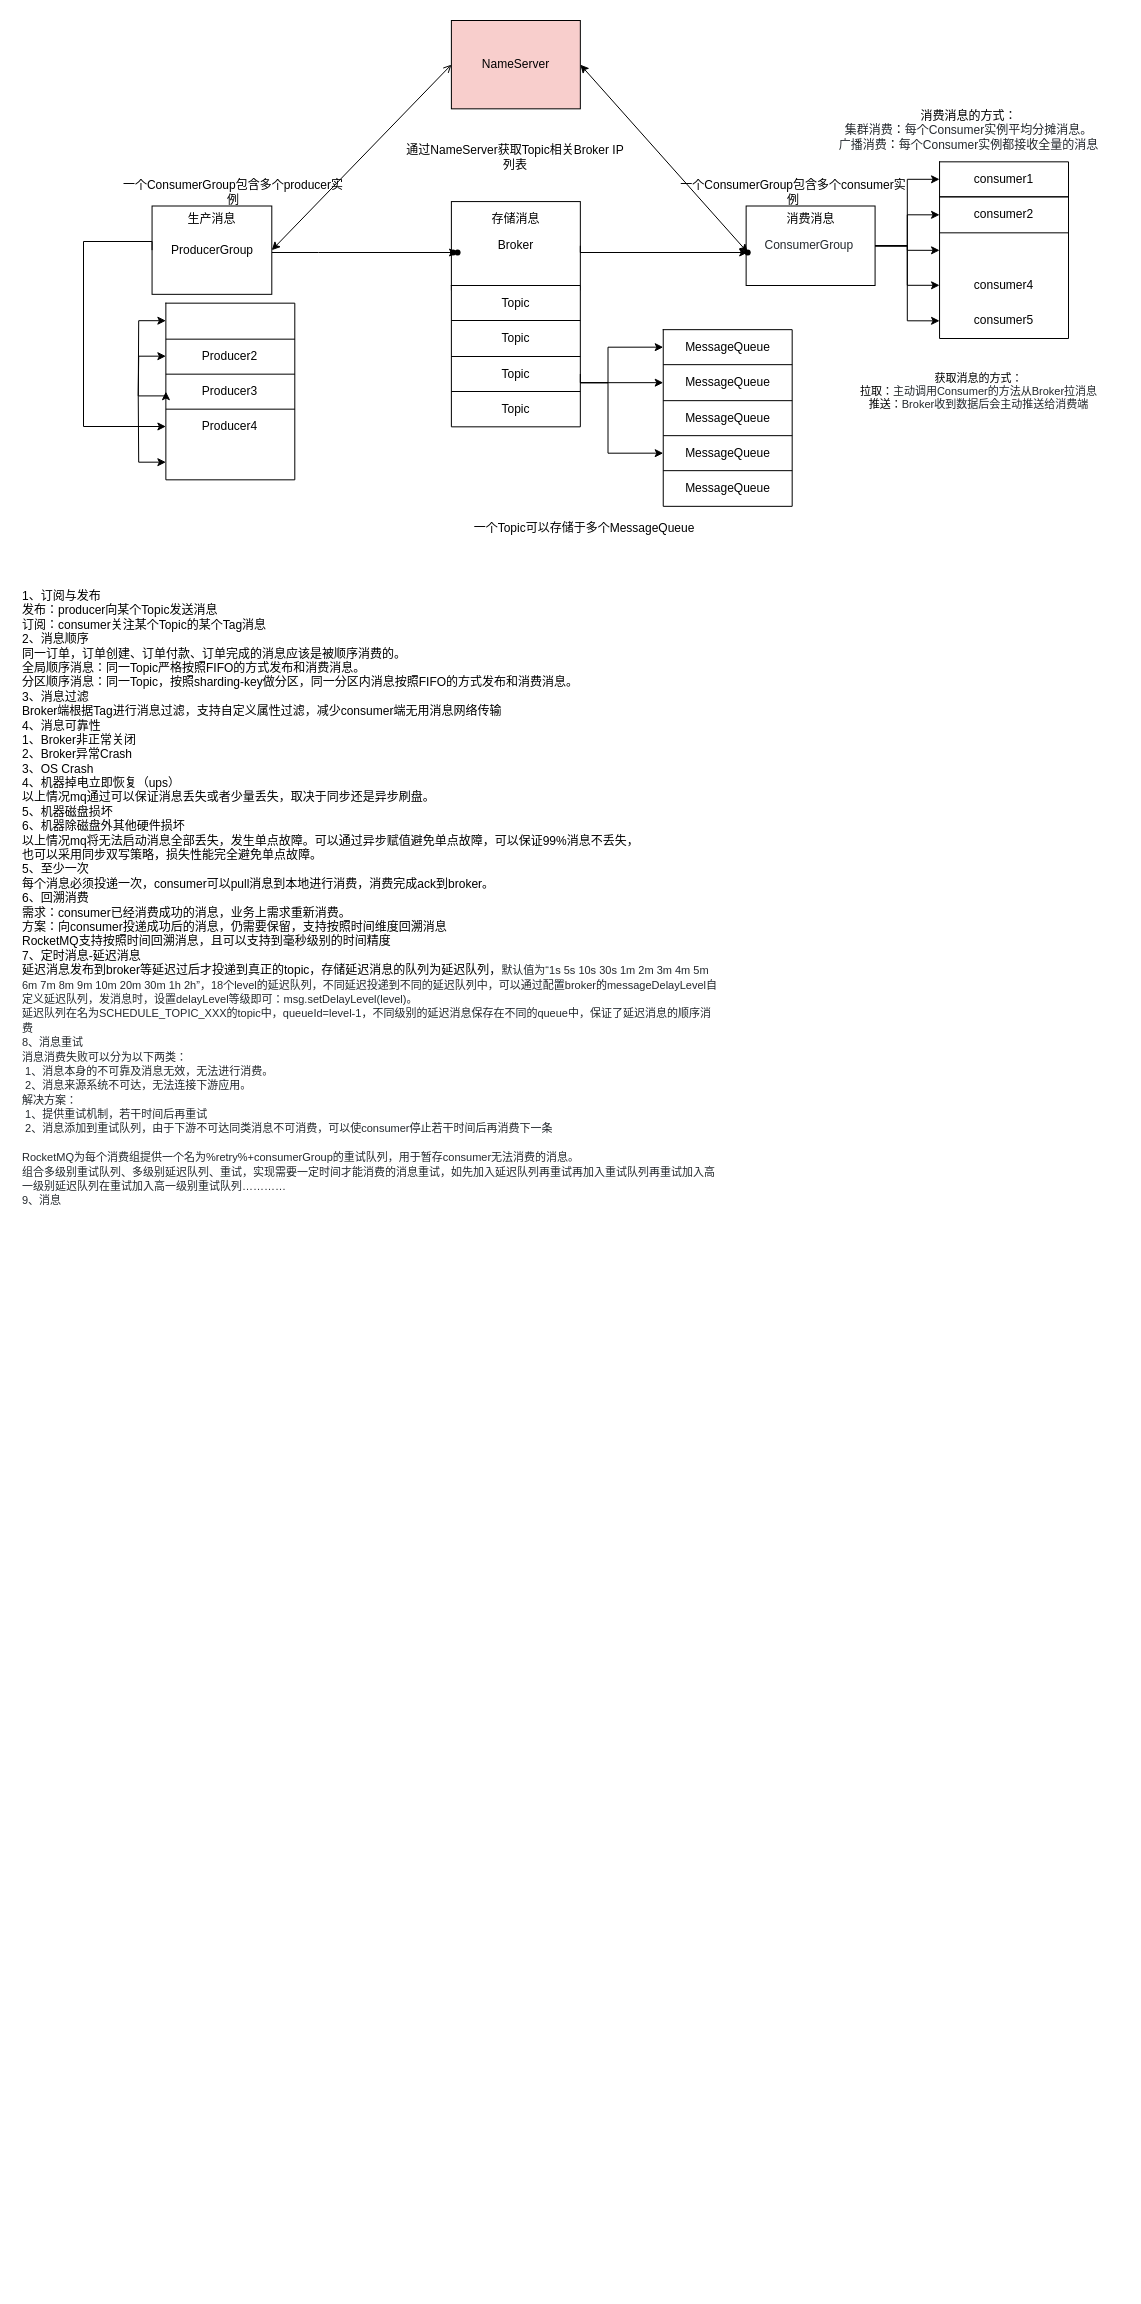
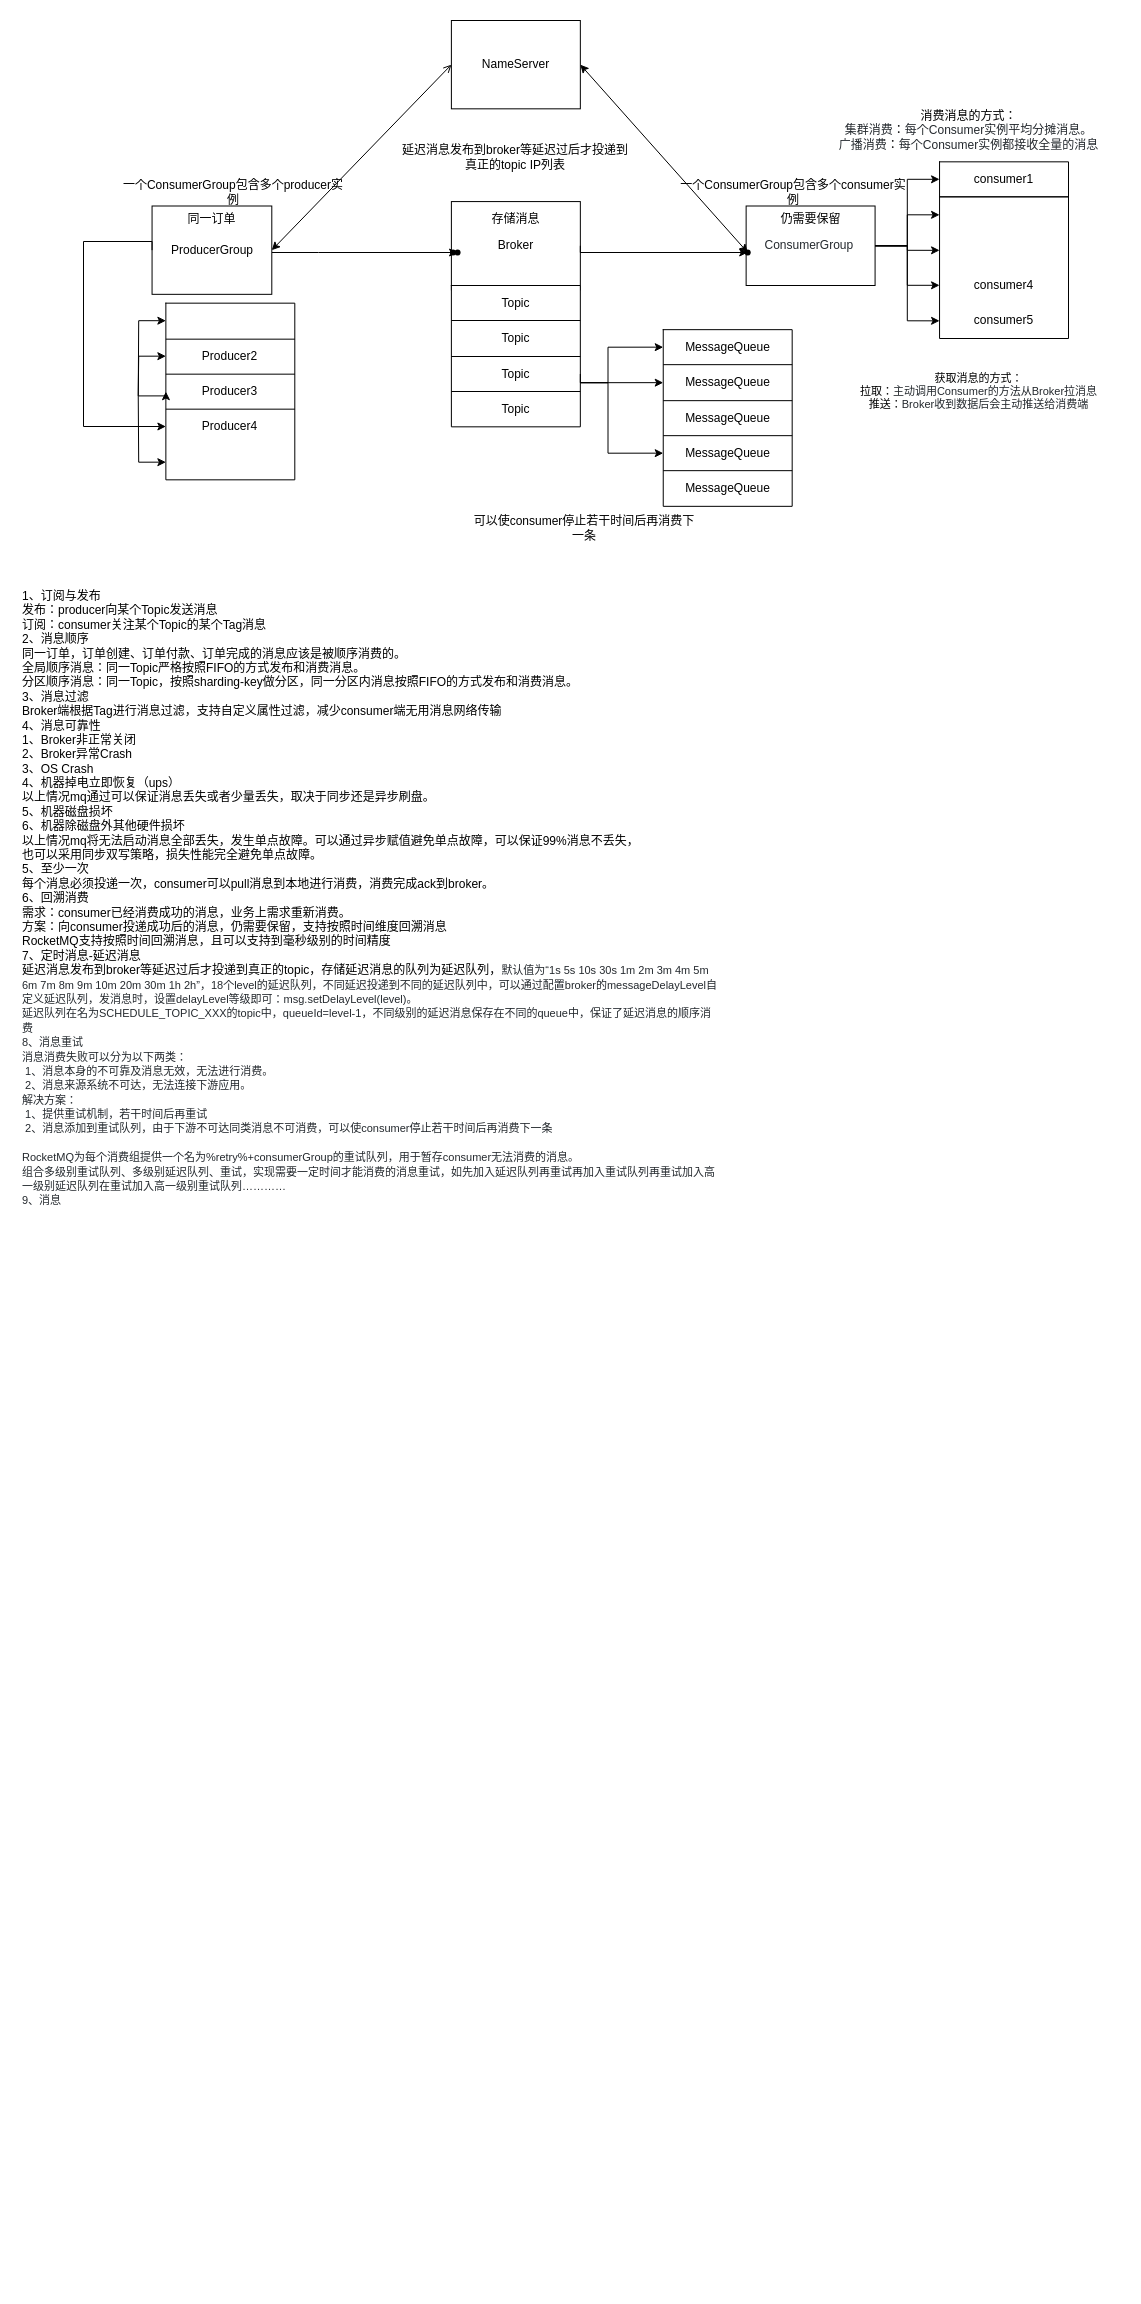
node "NameServer": fillcolor #f8cecc -> #ffffff
node "通过NameServer获取Topic相关Broker IP列表": label "通过NameServer获取Topic相关Broker IP列表" -> "延迟消息发布到broker等延迟过后才投递到真正的topic IP列表"
node "consumer2": removed
node "生产消息": label "生产消息" -> "同一订单"
node "消费消息": label "消费消息" -> "仍需要保留"
node "一个Topic可以存储于多个MessageQueue": label "一个Topic可以存储于多个MessageQueue" -> "可以使consumer停止若干时间后再消费下一条"
